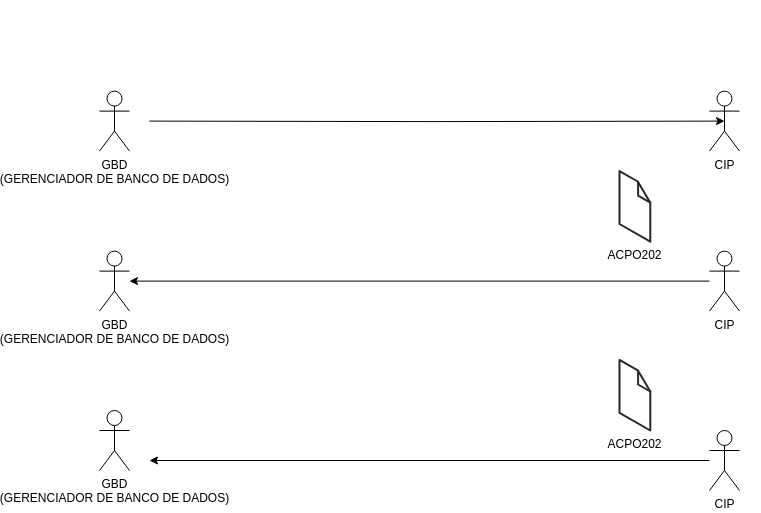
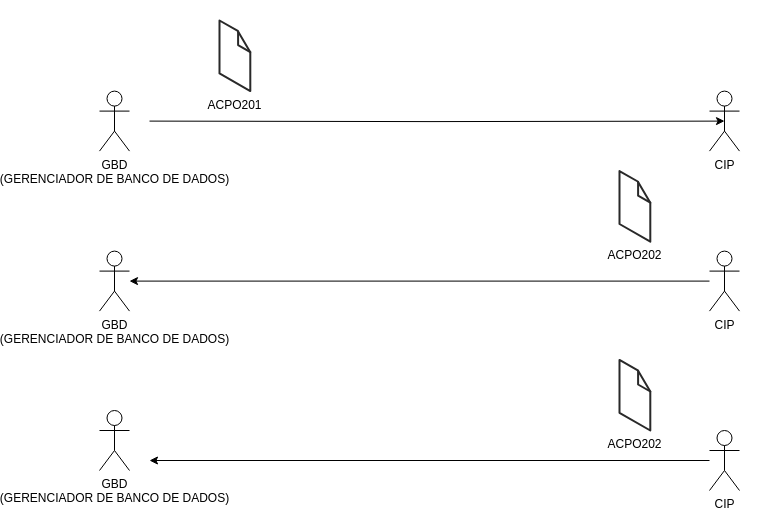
node "ACPO201": added
